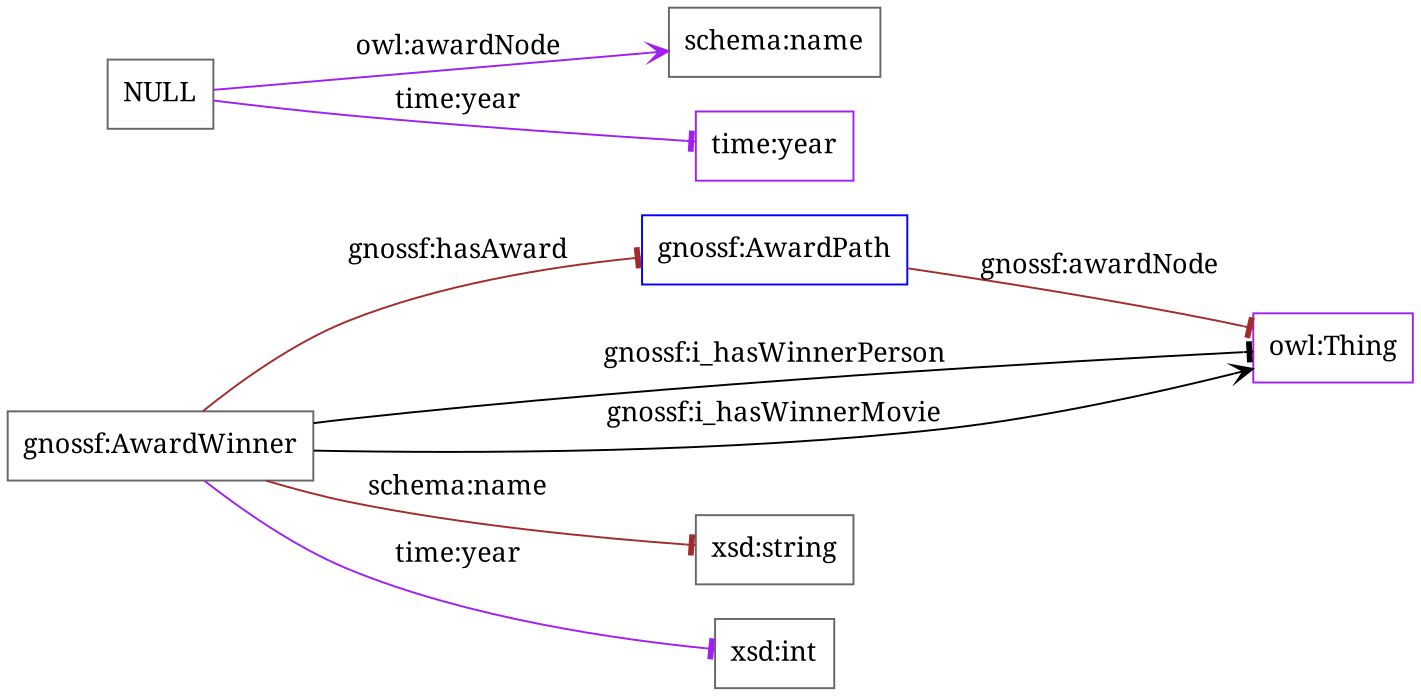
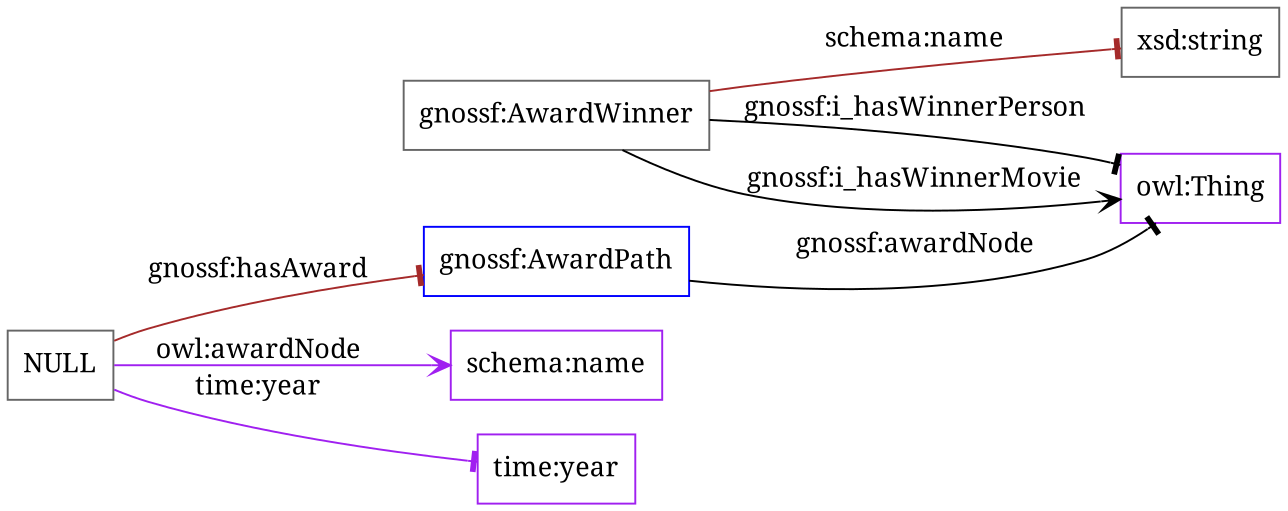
node "schema:name": color gray40 -> purple
edge "gnossf:AwardPath" -> "owl:Thing": color brown -> black
edge "gnossf:AwardWinner" -> "gnossf:AwardPath": now "NULL" -> "gnossf:AwardPath"
node "xsd:int": removed
